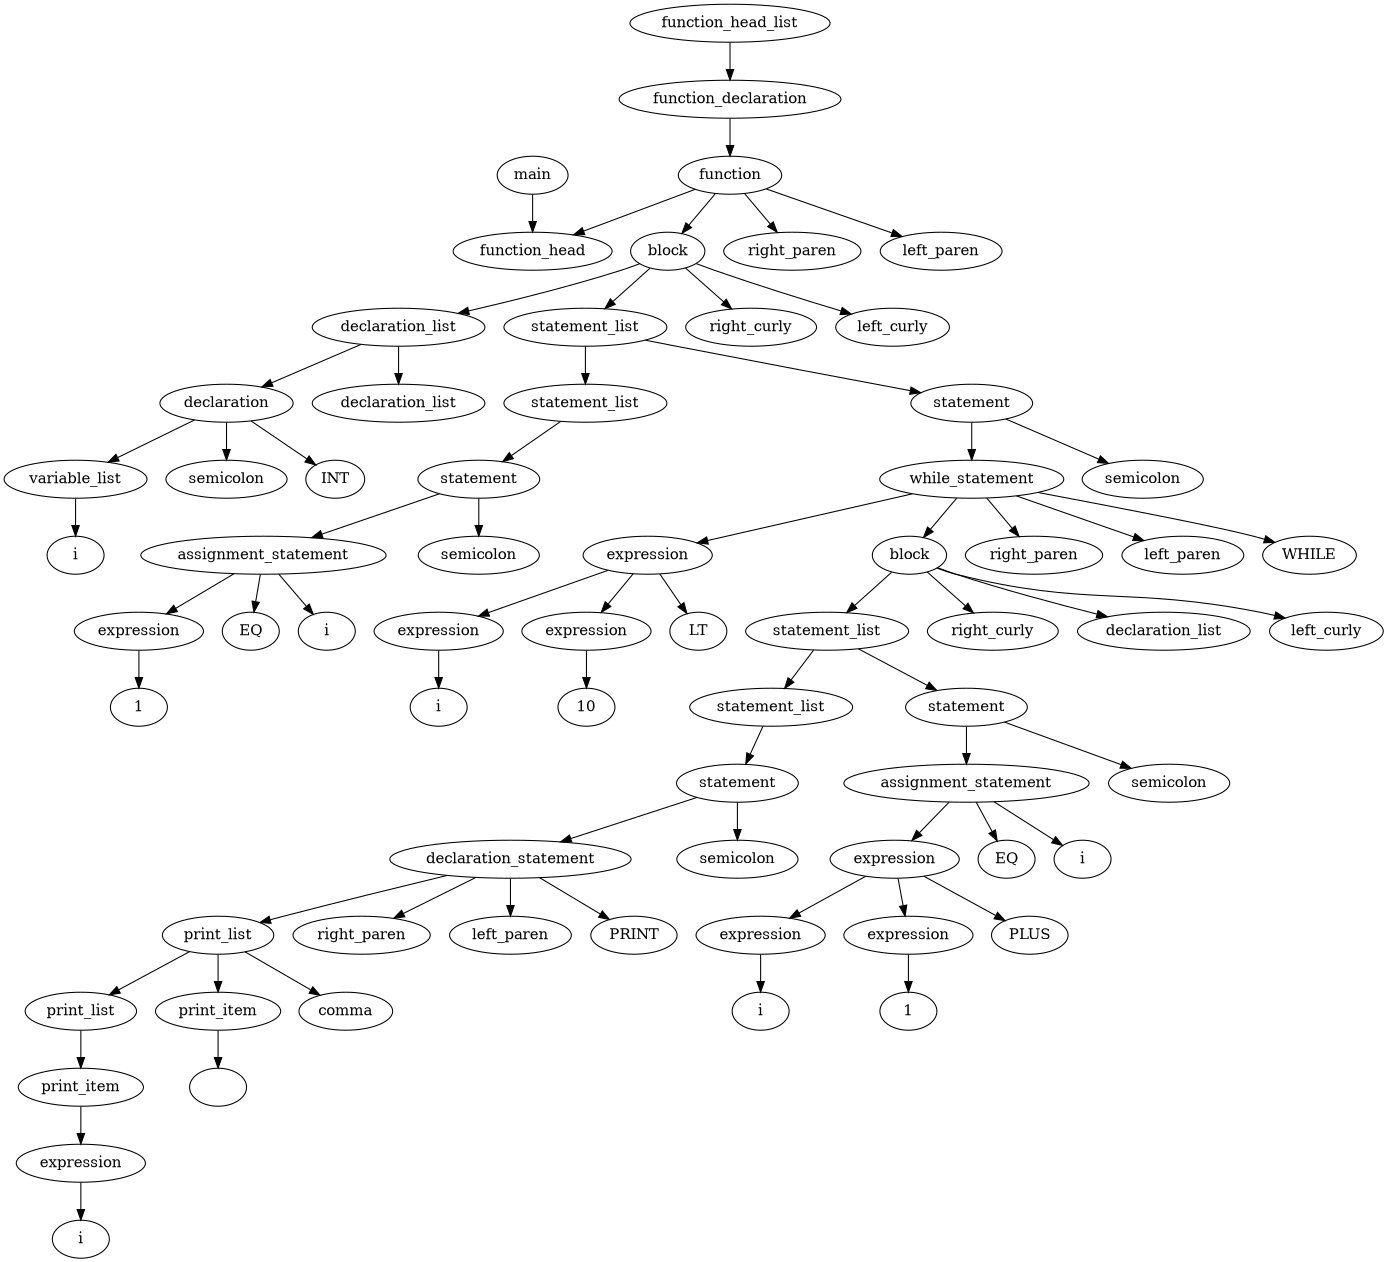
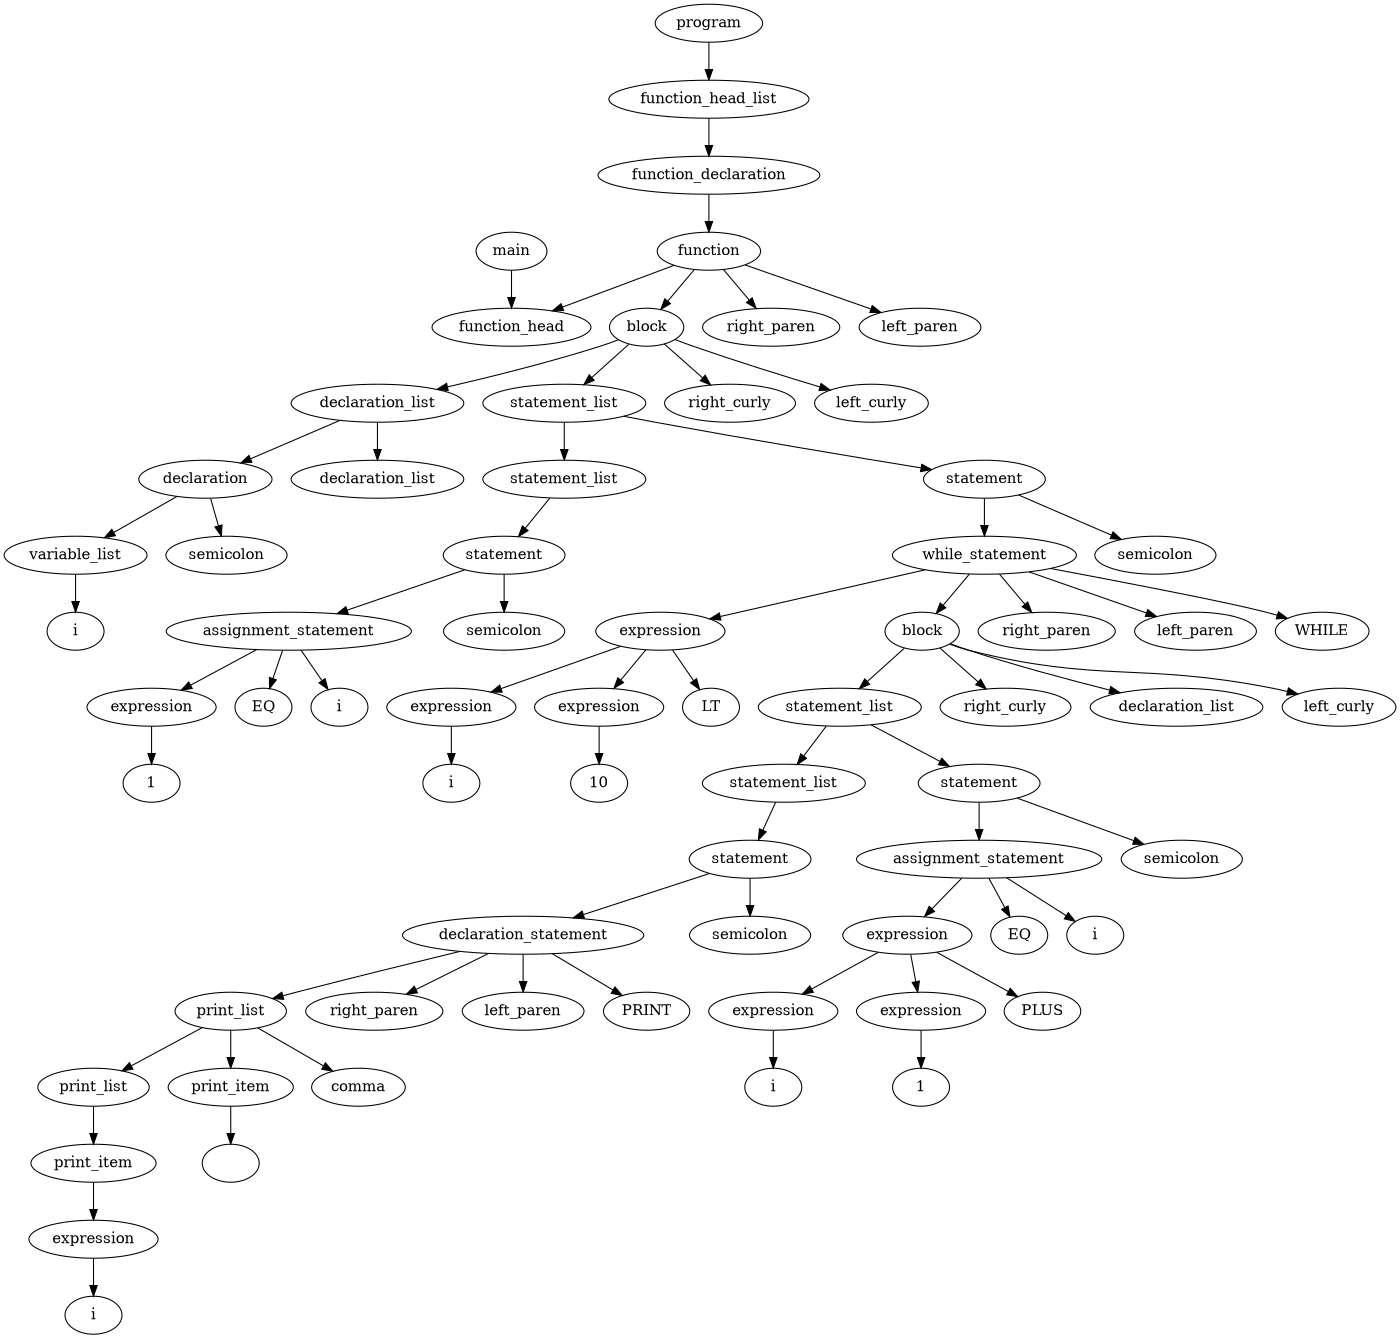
node "program": added
node "INT": removed
